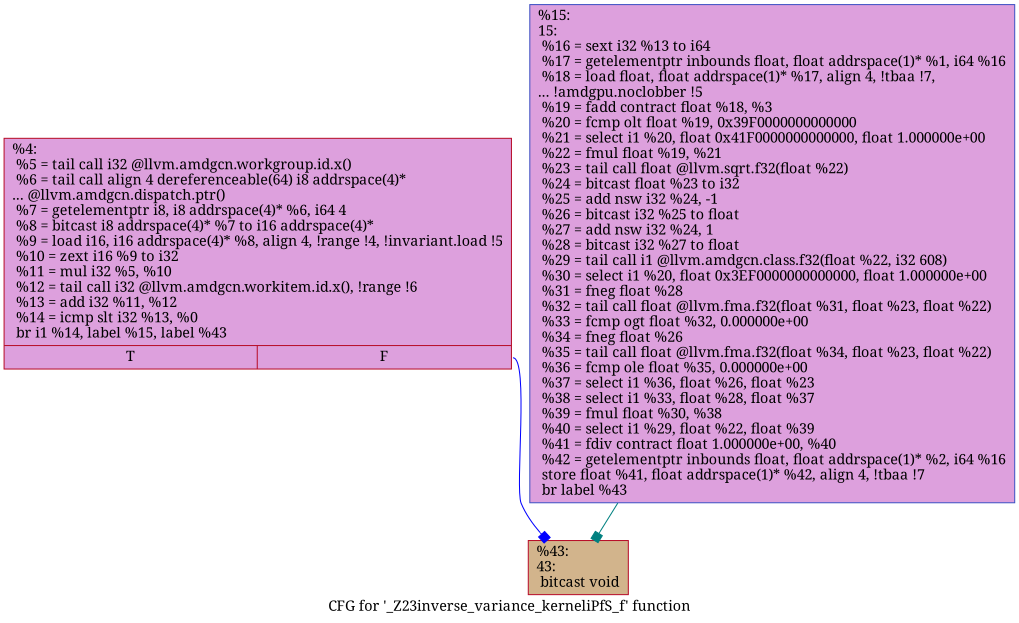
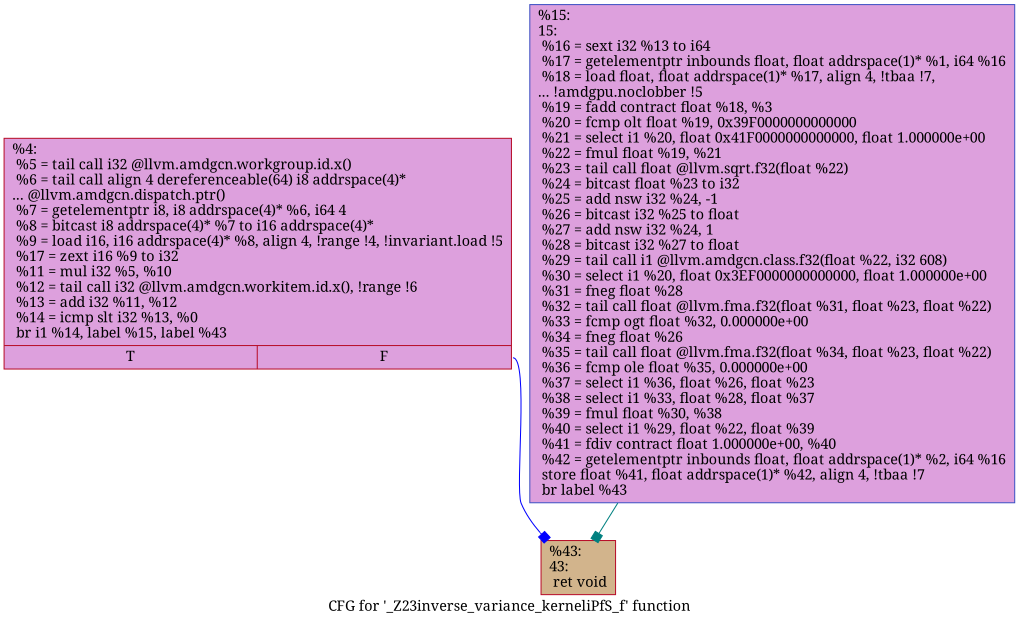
node "%4:": text "%10 = zext i16 %9 to i32" -> "%17 = zext i16 %9 to i32"
node "%43:": text "bitcast void" -> "ret void"
